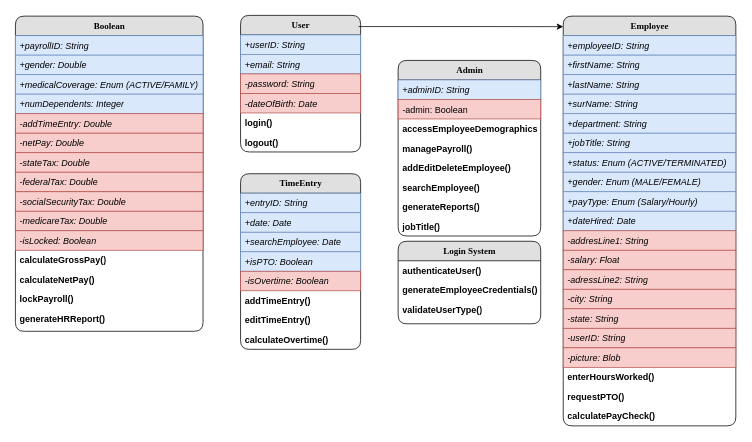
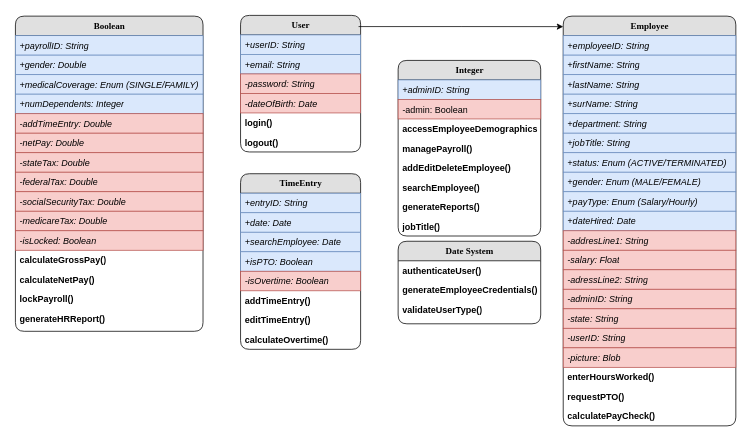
node "Admin": label "Admin" -> "Integer"
node "+medicalCoverage: Enum (ACTIVE/FAMILY)": label "+medicalCoverage: Enum (ACTIVE/FAMILY)" -> "+medicalCoverage: Enum (SINGLE/FAMILY)"
node "Login System": label "Login System" -> "Date System"
node "-city: String": label "-city: String" -> "-adminID: String"
